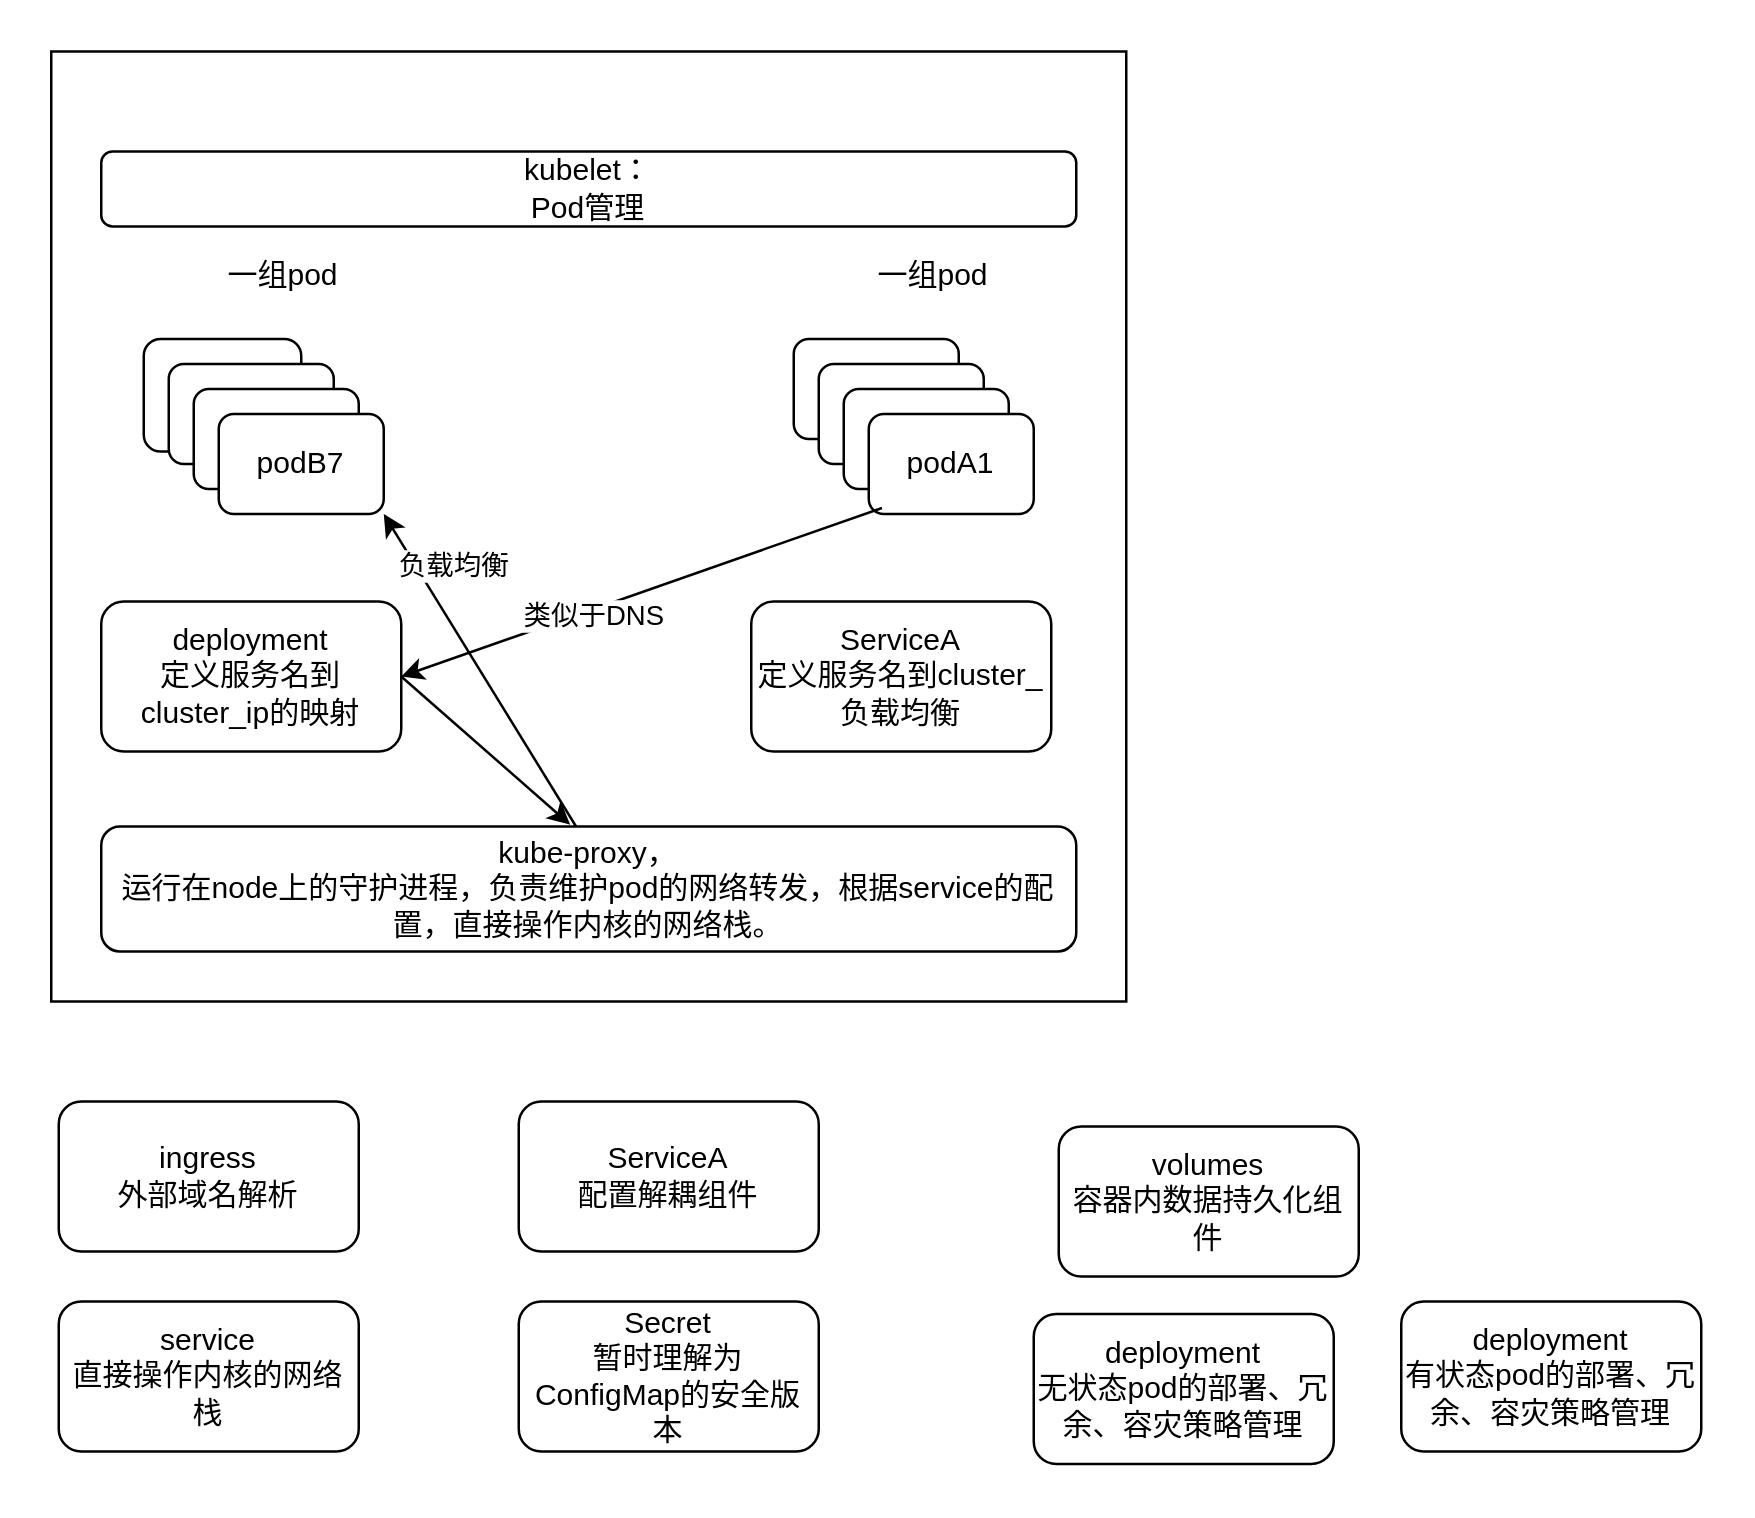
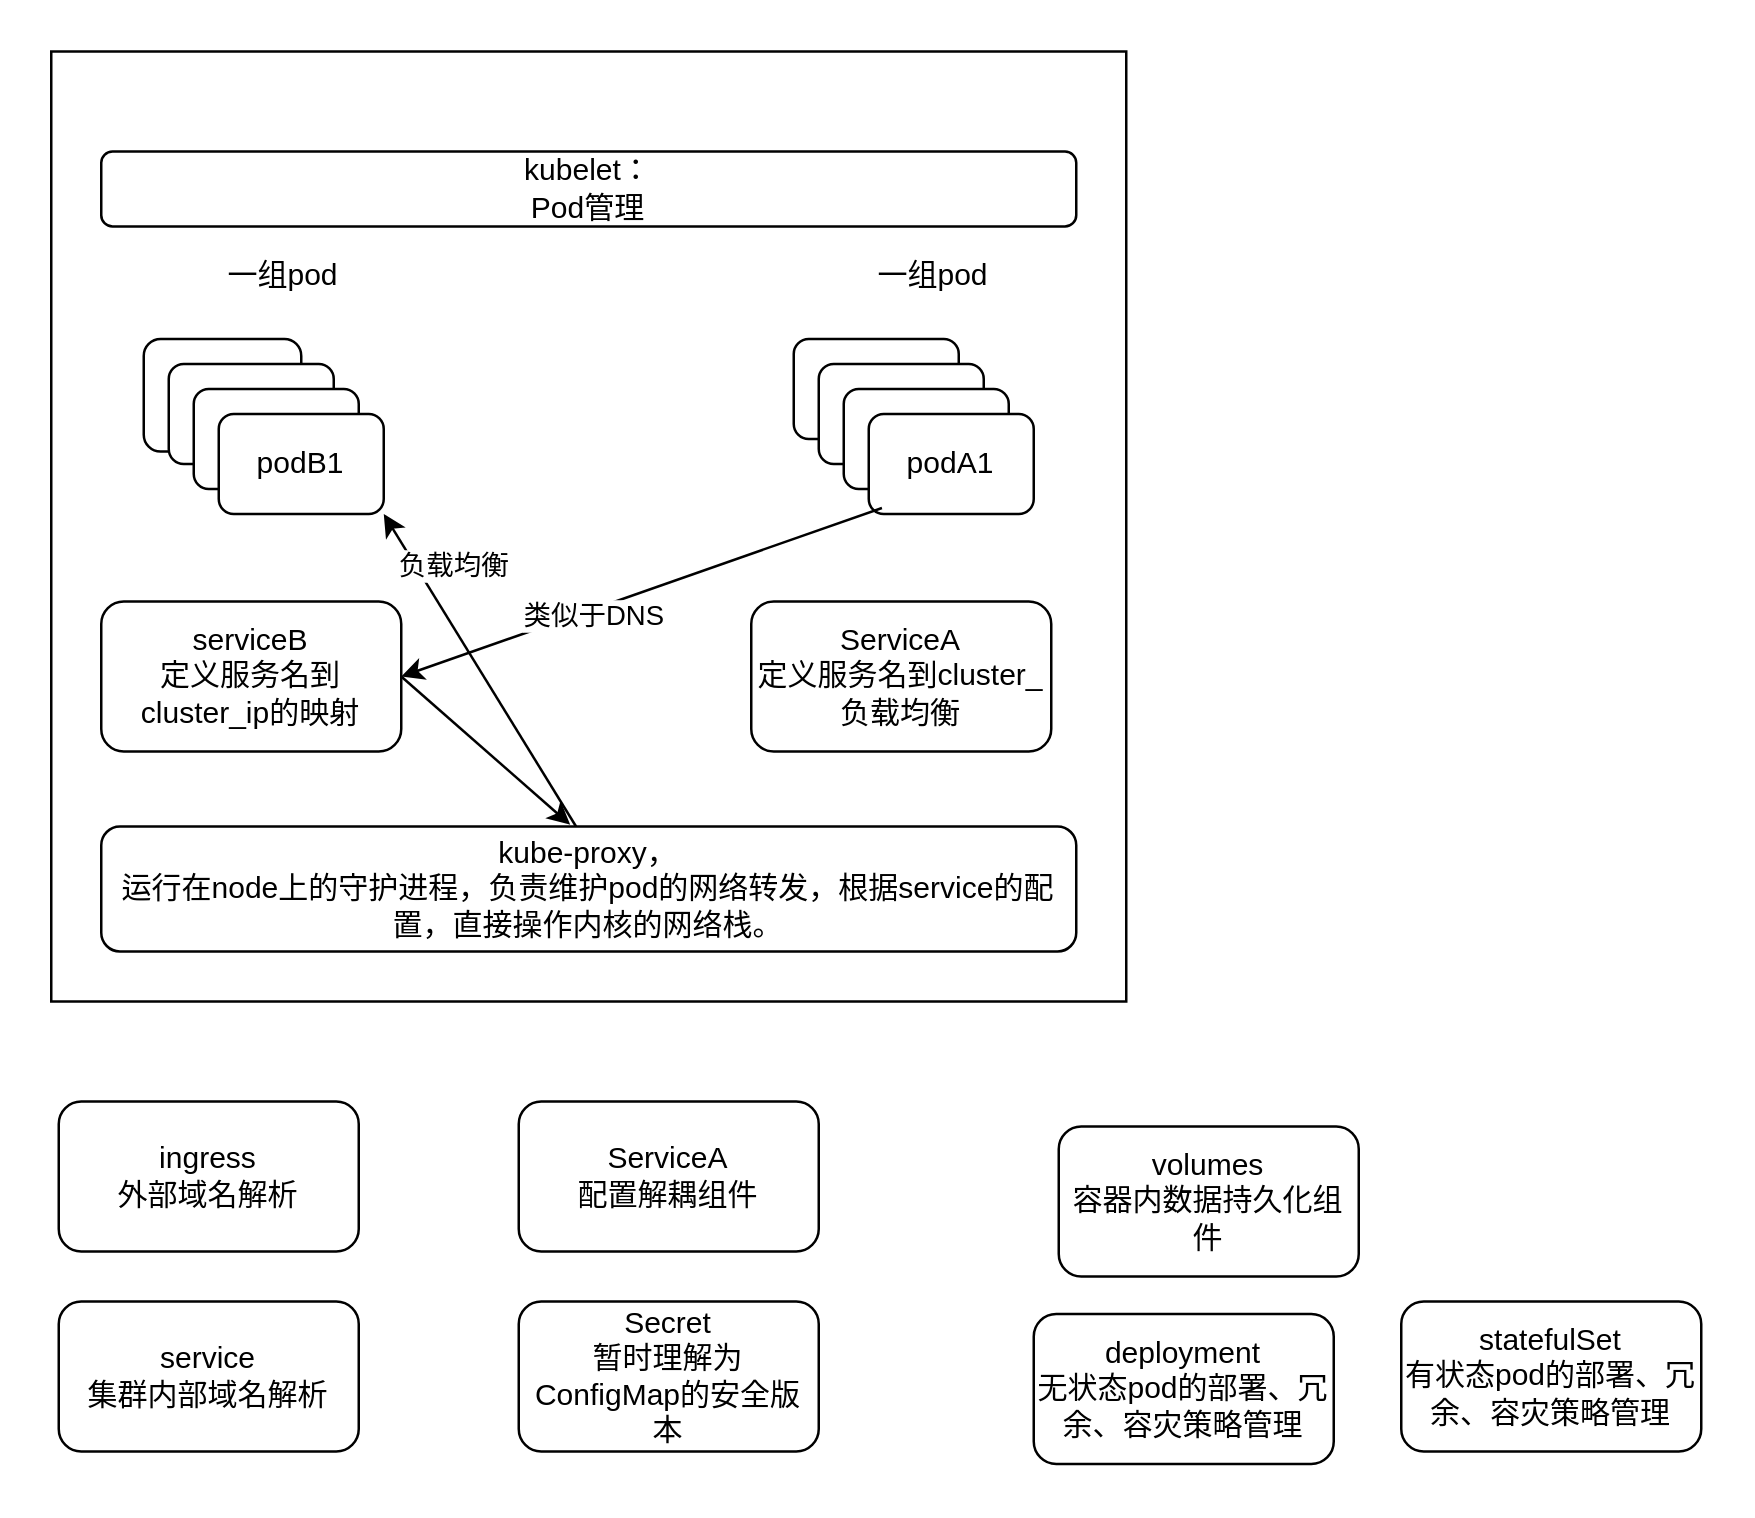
node "podB7": label "podB7" -> "podB1"
node "deployment 定义服务名到cluster_ip的映射": label "deployment 定义服务名到cluster_ip的映射" -> "serviceB 定义服务名到cluster_ip的映射"
node "service 直接操作内核的网络栈": label "service 直接操作内核的网络栈" -> "service 集群内部域名解析"
node "deployment 有状态pod的部署、冗余、容灾策略管理": label "deployment 有状态pod的部署、冗余、容灾策略管理" -> "statefulSet 有状态pod的部署、冗余、容灾策略管理"
